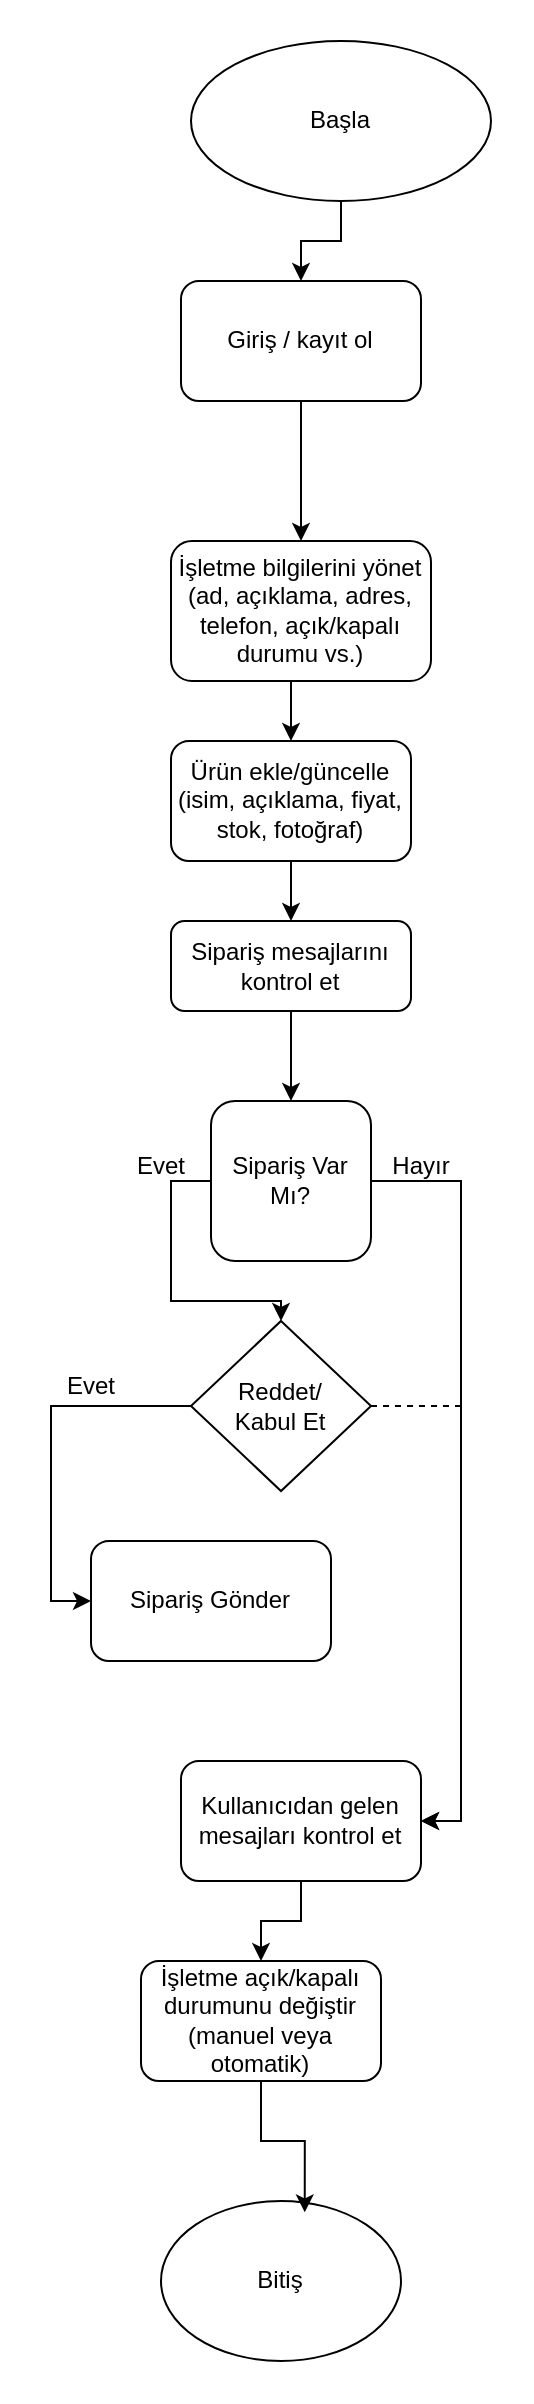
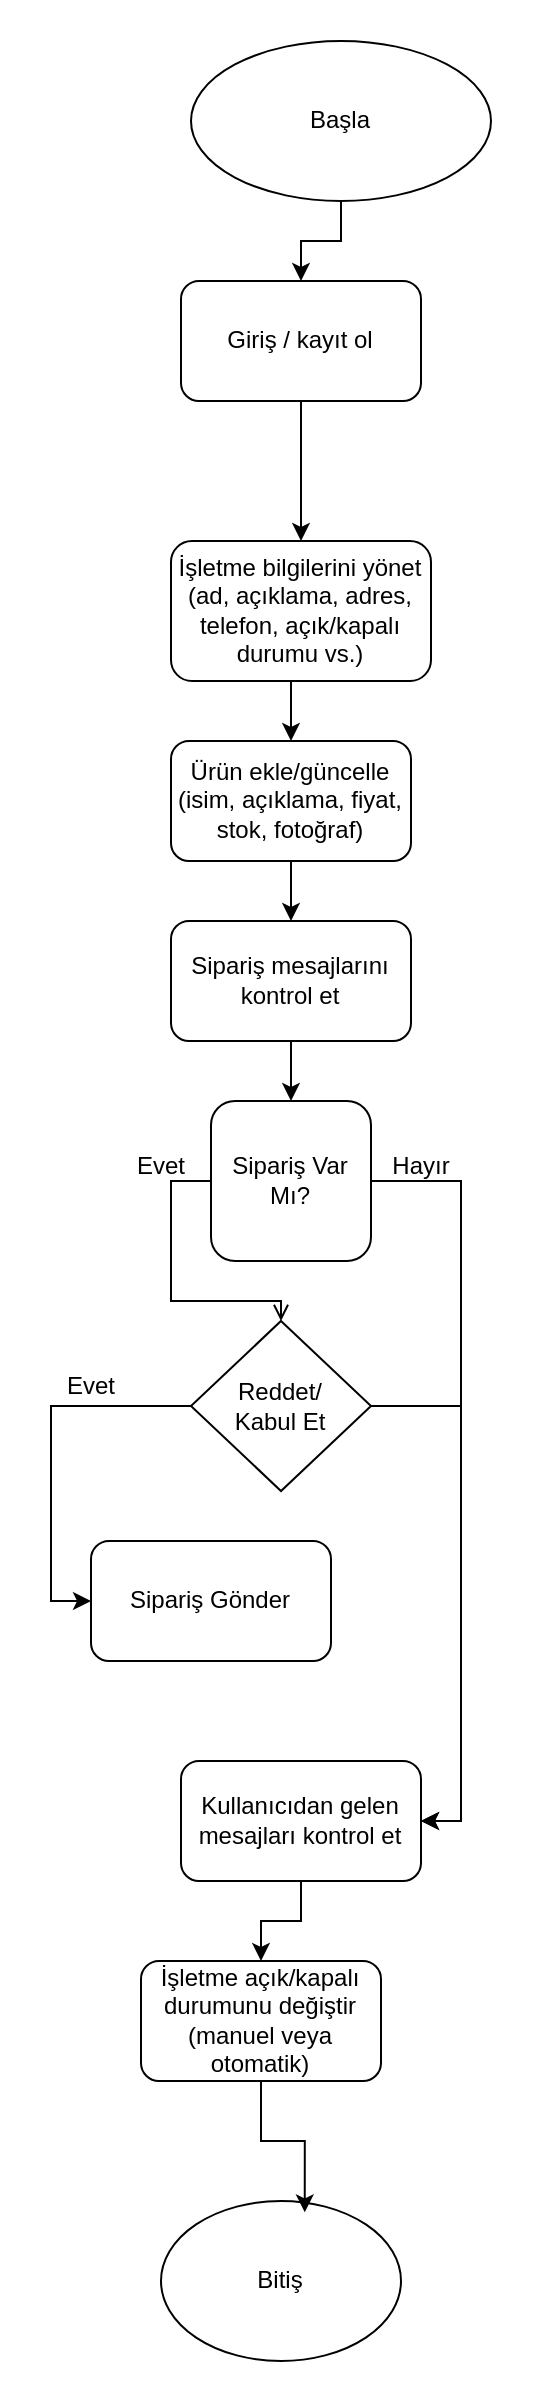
node "Sipariş mesajlarını kontrol et": size 240x90 -> 240x120
edge "Sipariş Var Mı?" -> "Reddet/ Kabul Et": arrowhead classic -> open
edge "Reddet/ Kabul Et" -> "Kullanıcıdan gelen mesajları kontrol et": style dashed -> solid
